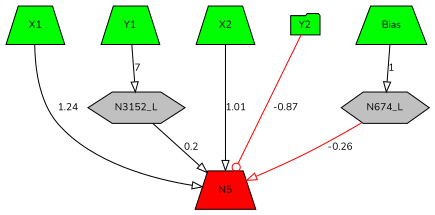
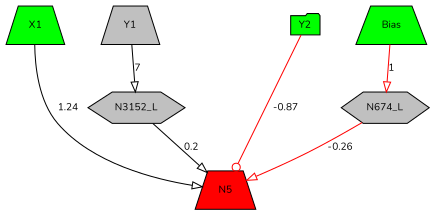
node "Y1": fillcolor green -> gray
node "X2": removed
edge "Bias" -> "N674_L": color black -> red
